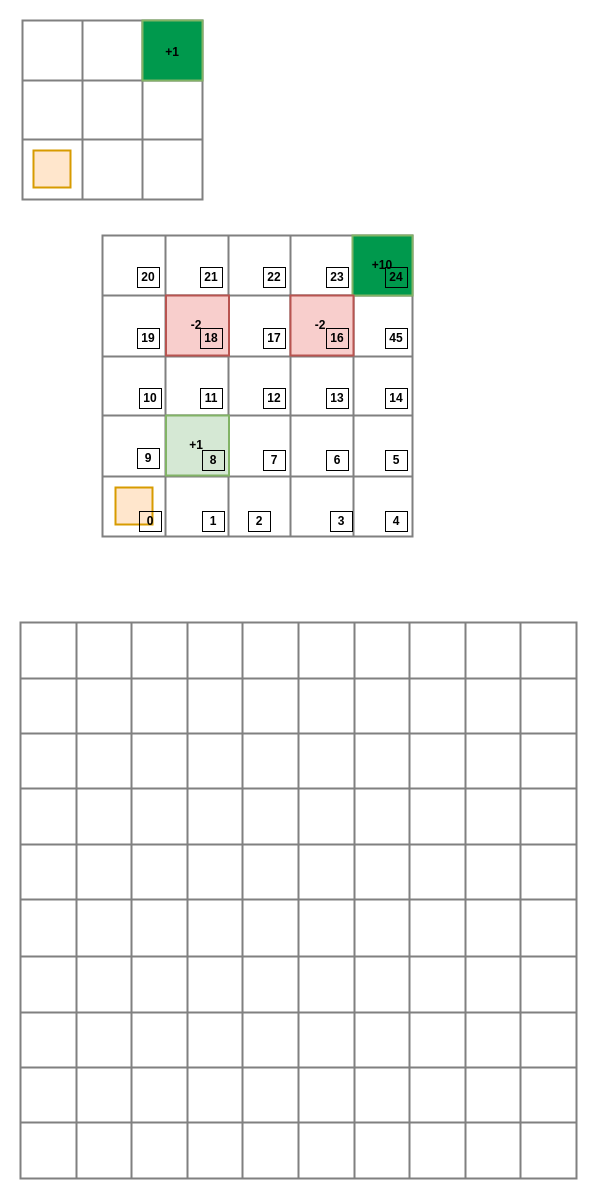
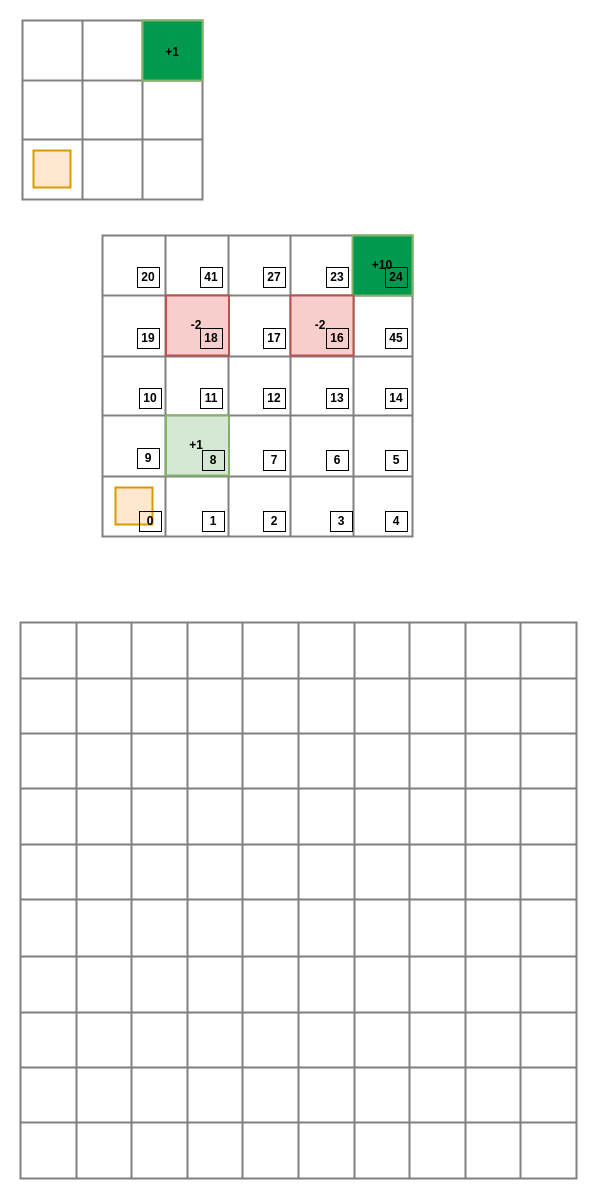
node "21": label "21" -> "41"
node "22": label "22" -> "27"
node "2": moved (260, 522) -> (275, 522)
